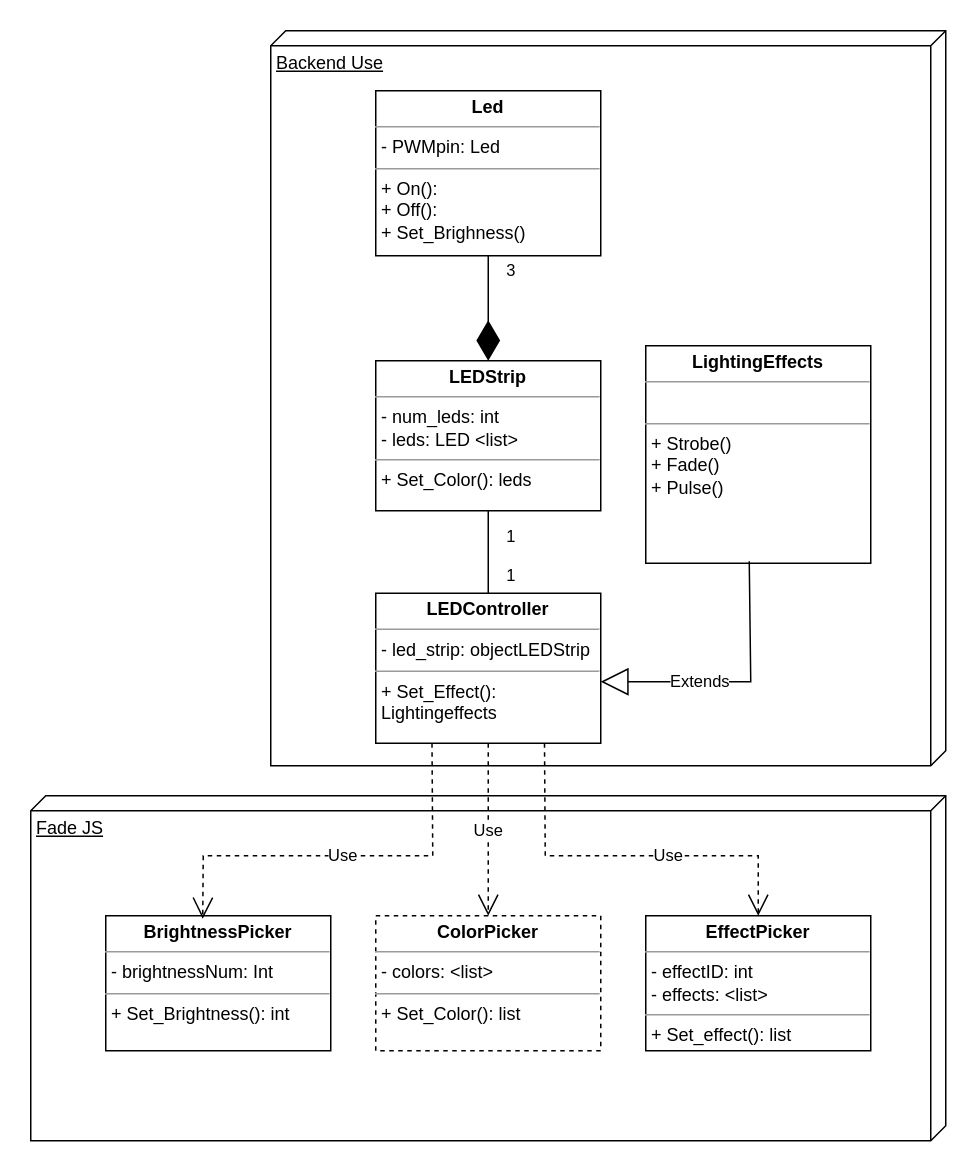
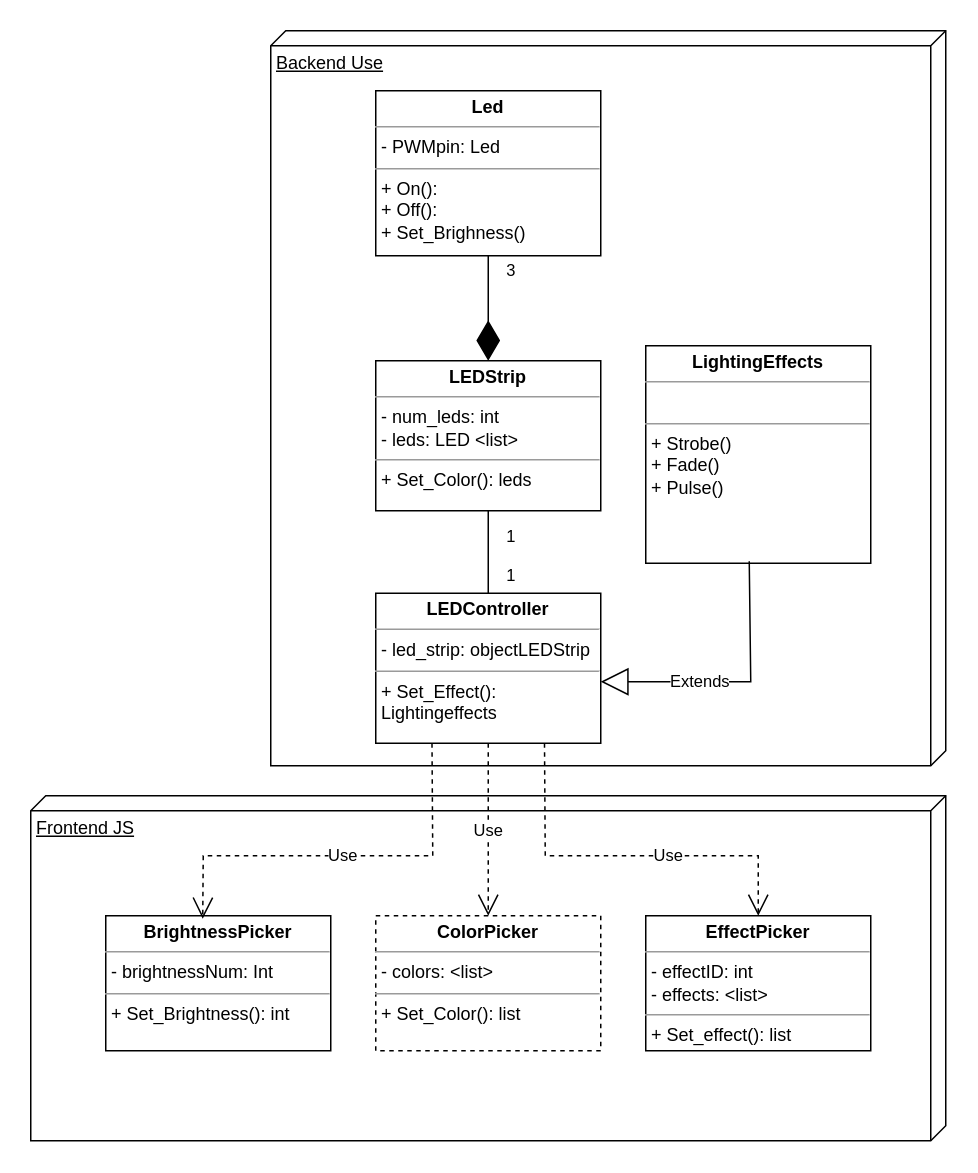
node "Fade JS": label "Fade JS" -> "Frontend JS"
